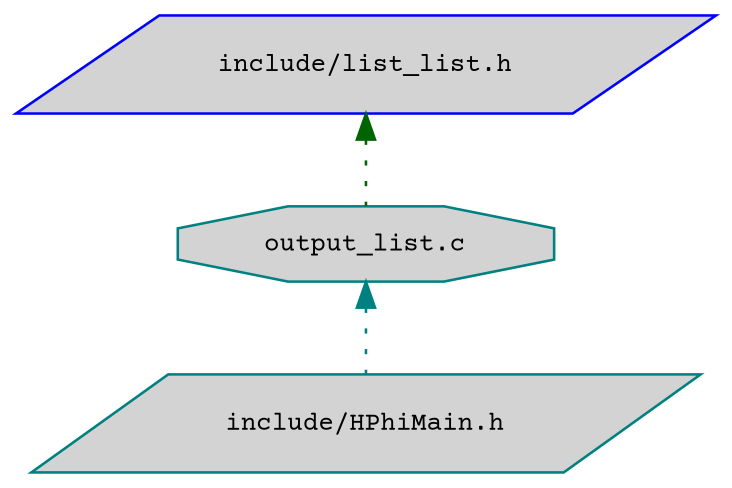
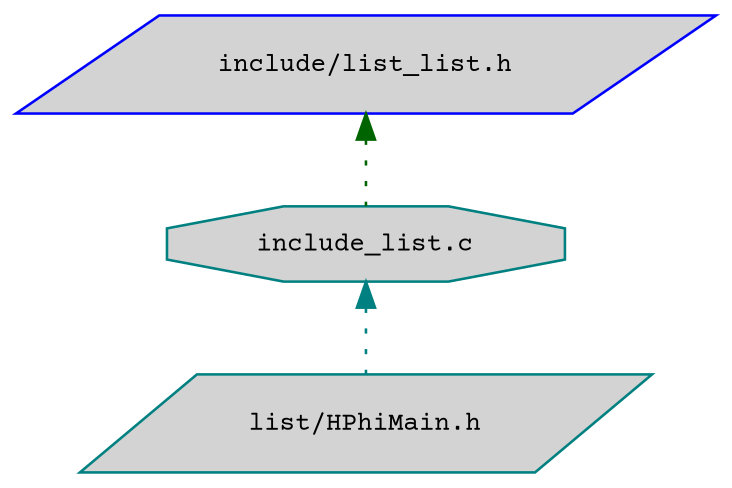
node "output_list.c": label "output_list.c" -> "include_list.c"
node "include/HPhiMain.h": label "include/HPhiMain.h" -> "list/HPhiMain.h"
